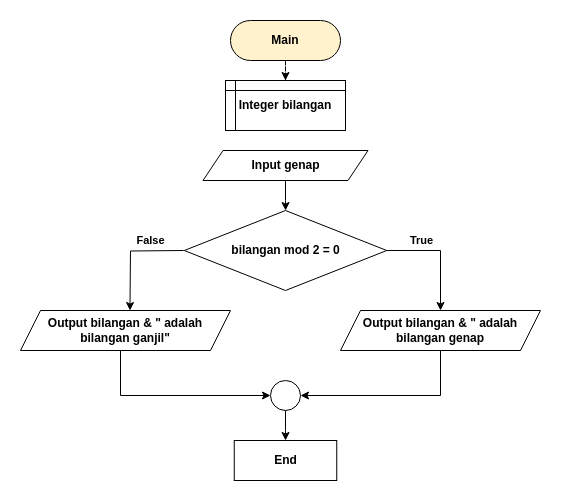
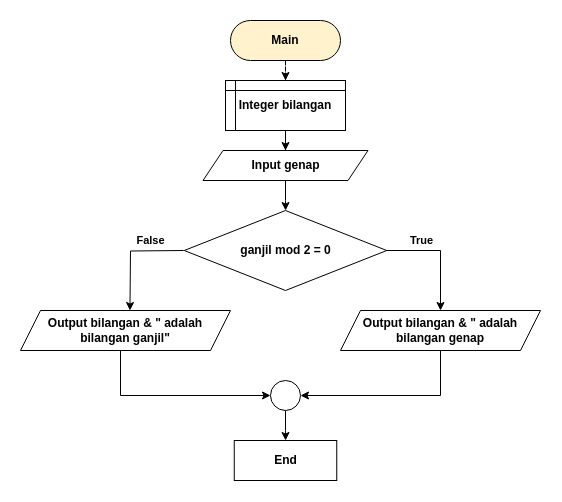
edge "Integer bilangan" -> "Input genap": added
node "bilangan mod 2 = 0": label "bilangan mod 2 = 0" -> "ganjil mod 2 = 0"
